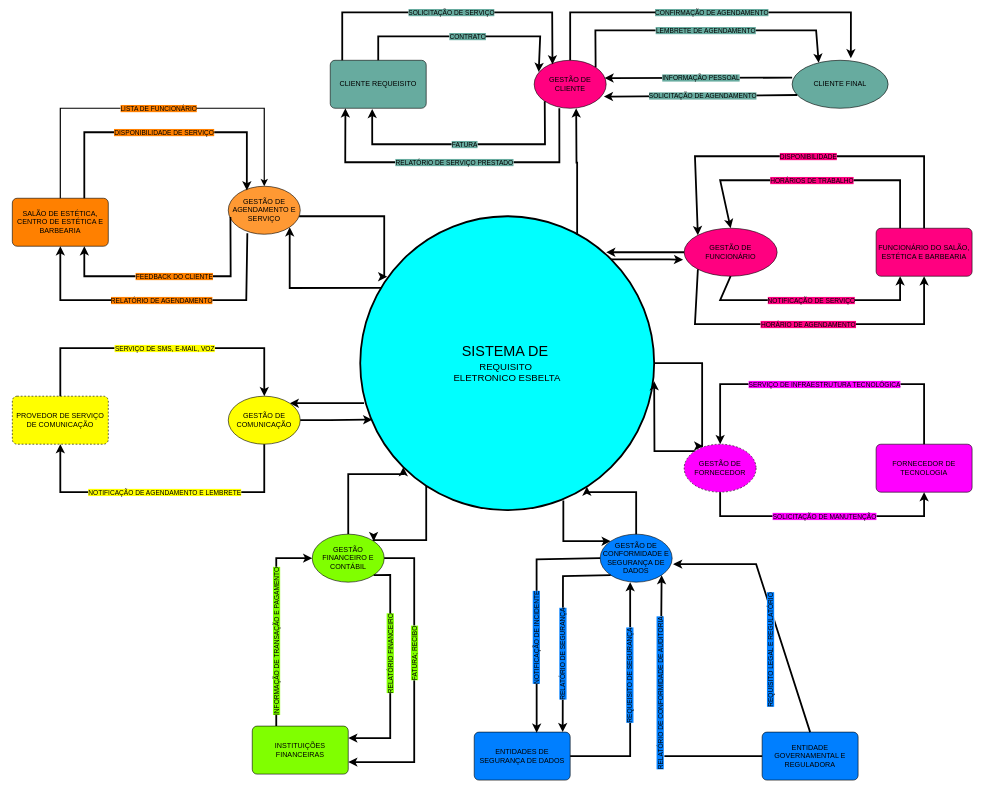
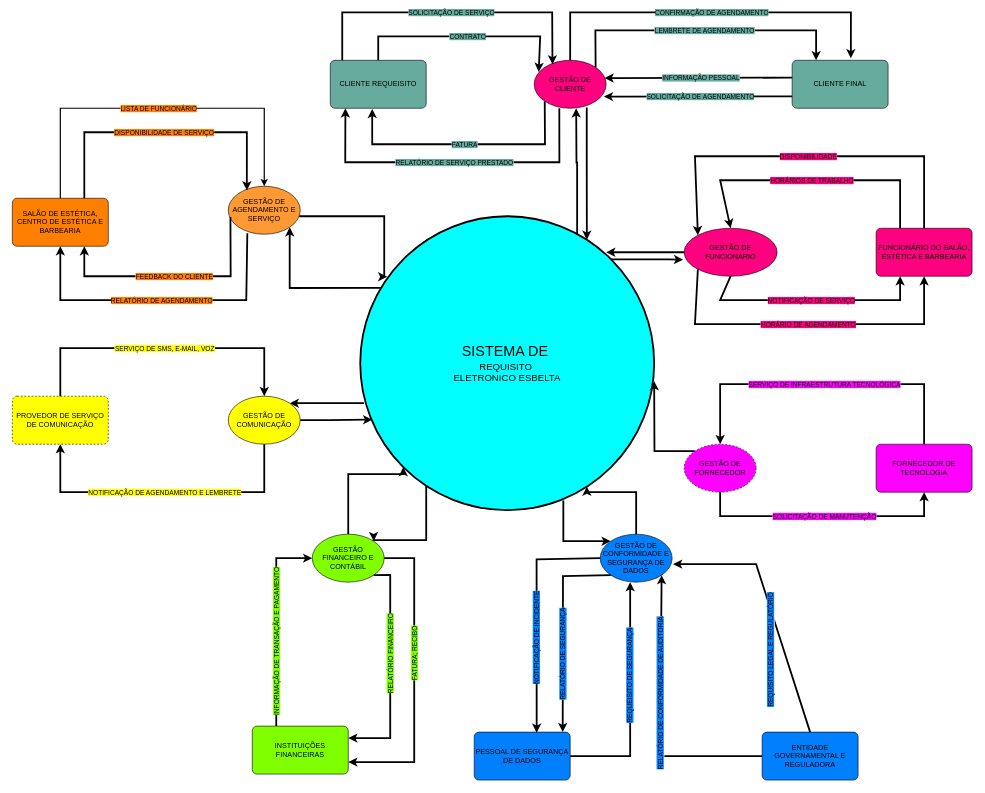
node "CLIENTE FINAL": shape ellipse -> rounded rectangle
edge "GESTÃO DE CLIENTE" -> "SISTEMA DE REQUISITO ELETRONICO ESBELTA": added
edge "SISTEMA DE REQUISITO ELETRONICO ESBELTA" -> "GESTÃO DE FORNECEDOR": removed
node "ENTIDADES DE SEGURANÇA DE DADOS": label "ENTIDADES DE SEGURANÇA DE DADOS" -> "PESSOAL DE SEGURANÇA DE DADOS"
